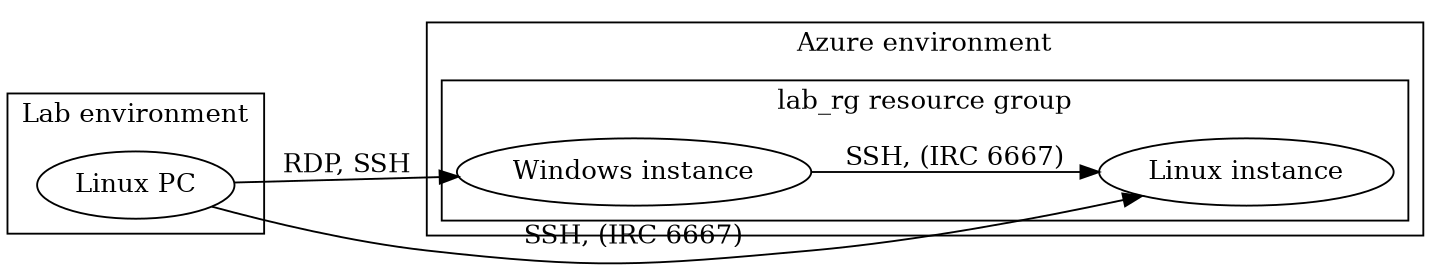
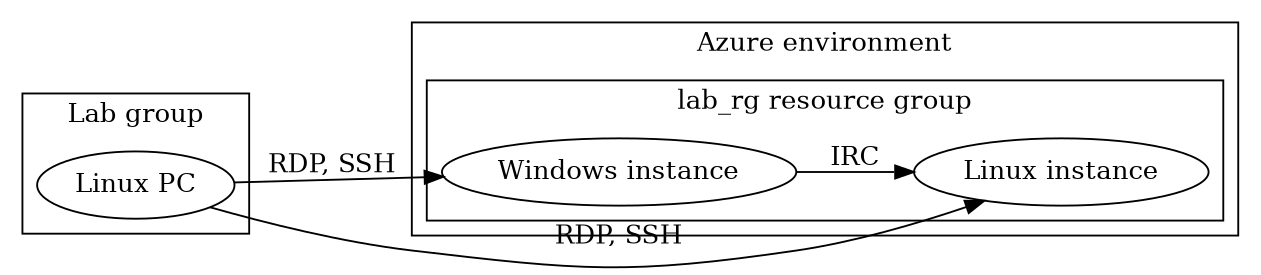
cluster "Lab environment": label "Lab environment" -> "Lab group"
edge "Windows instance" -> "Linux instance": label "SSH, (IRC 6667)" -> "IRC"
edge "Linux PC" -> "Linux instance": label "SSH, (IRC 6667)" -> "RDP, SSH"
